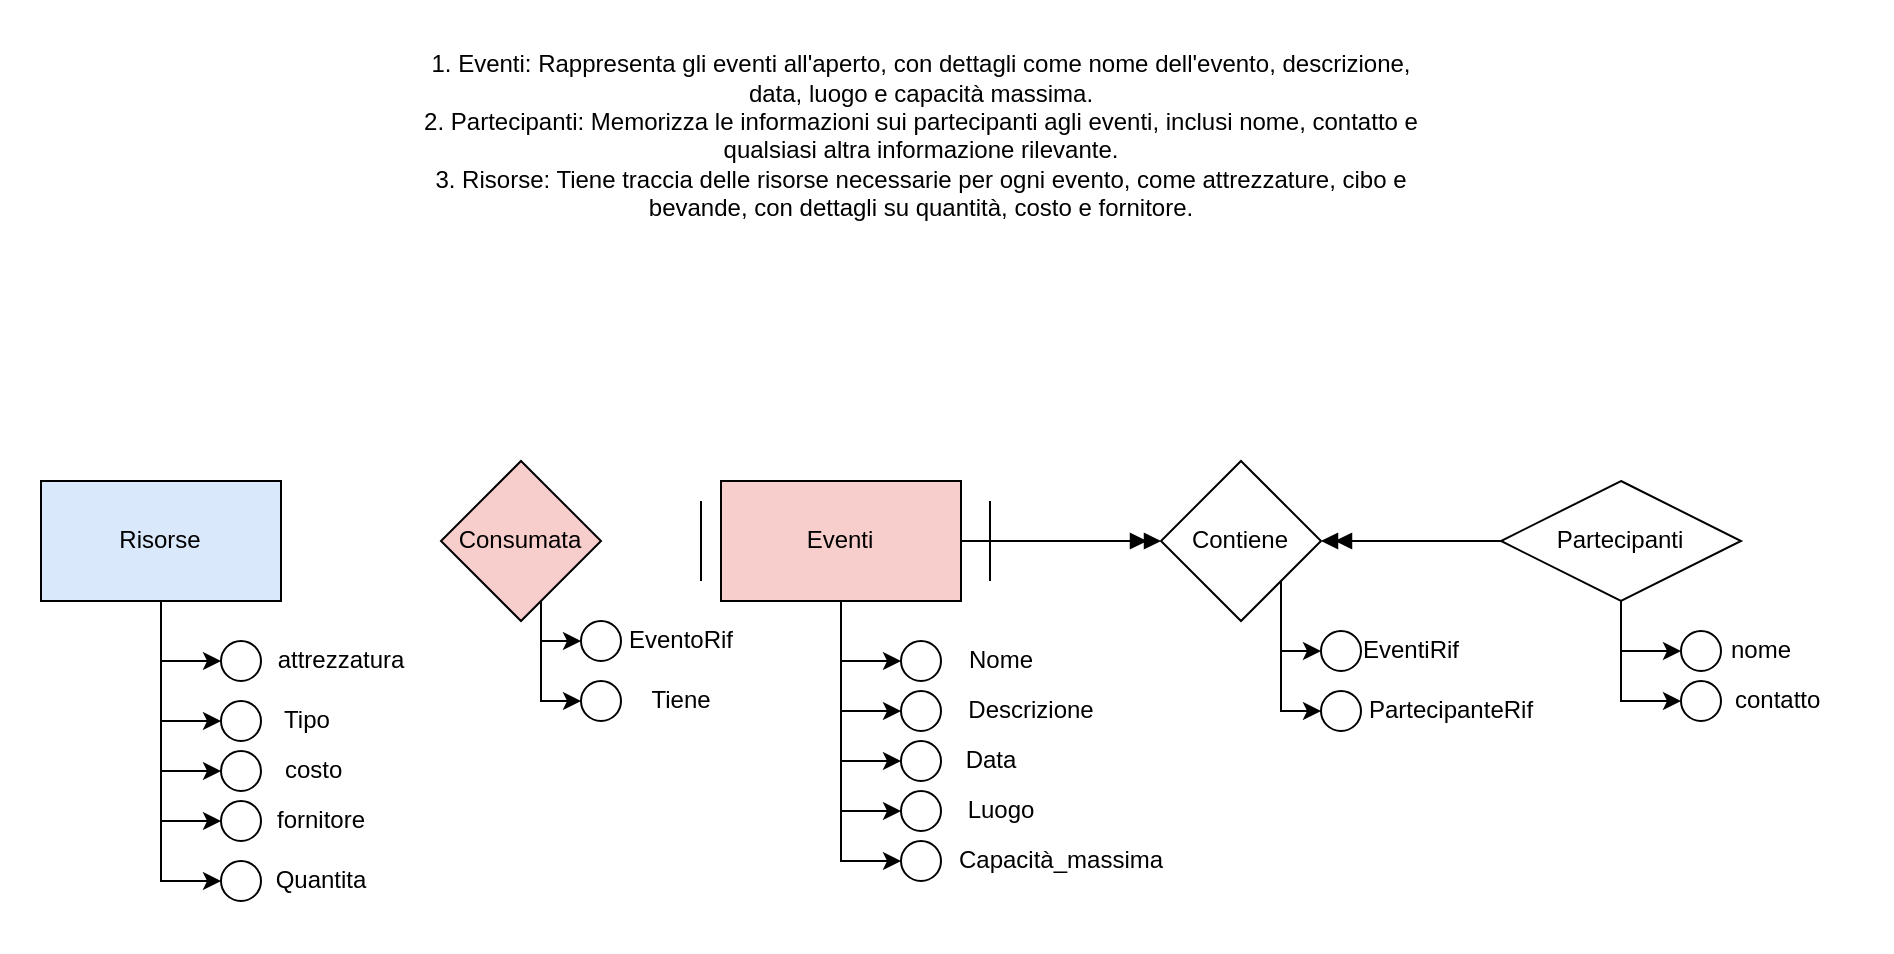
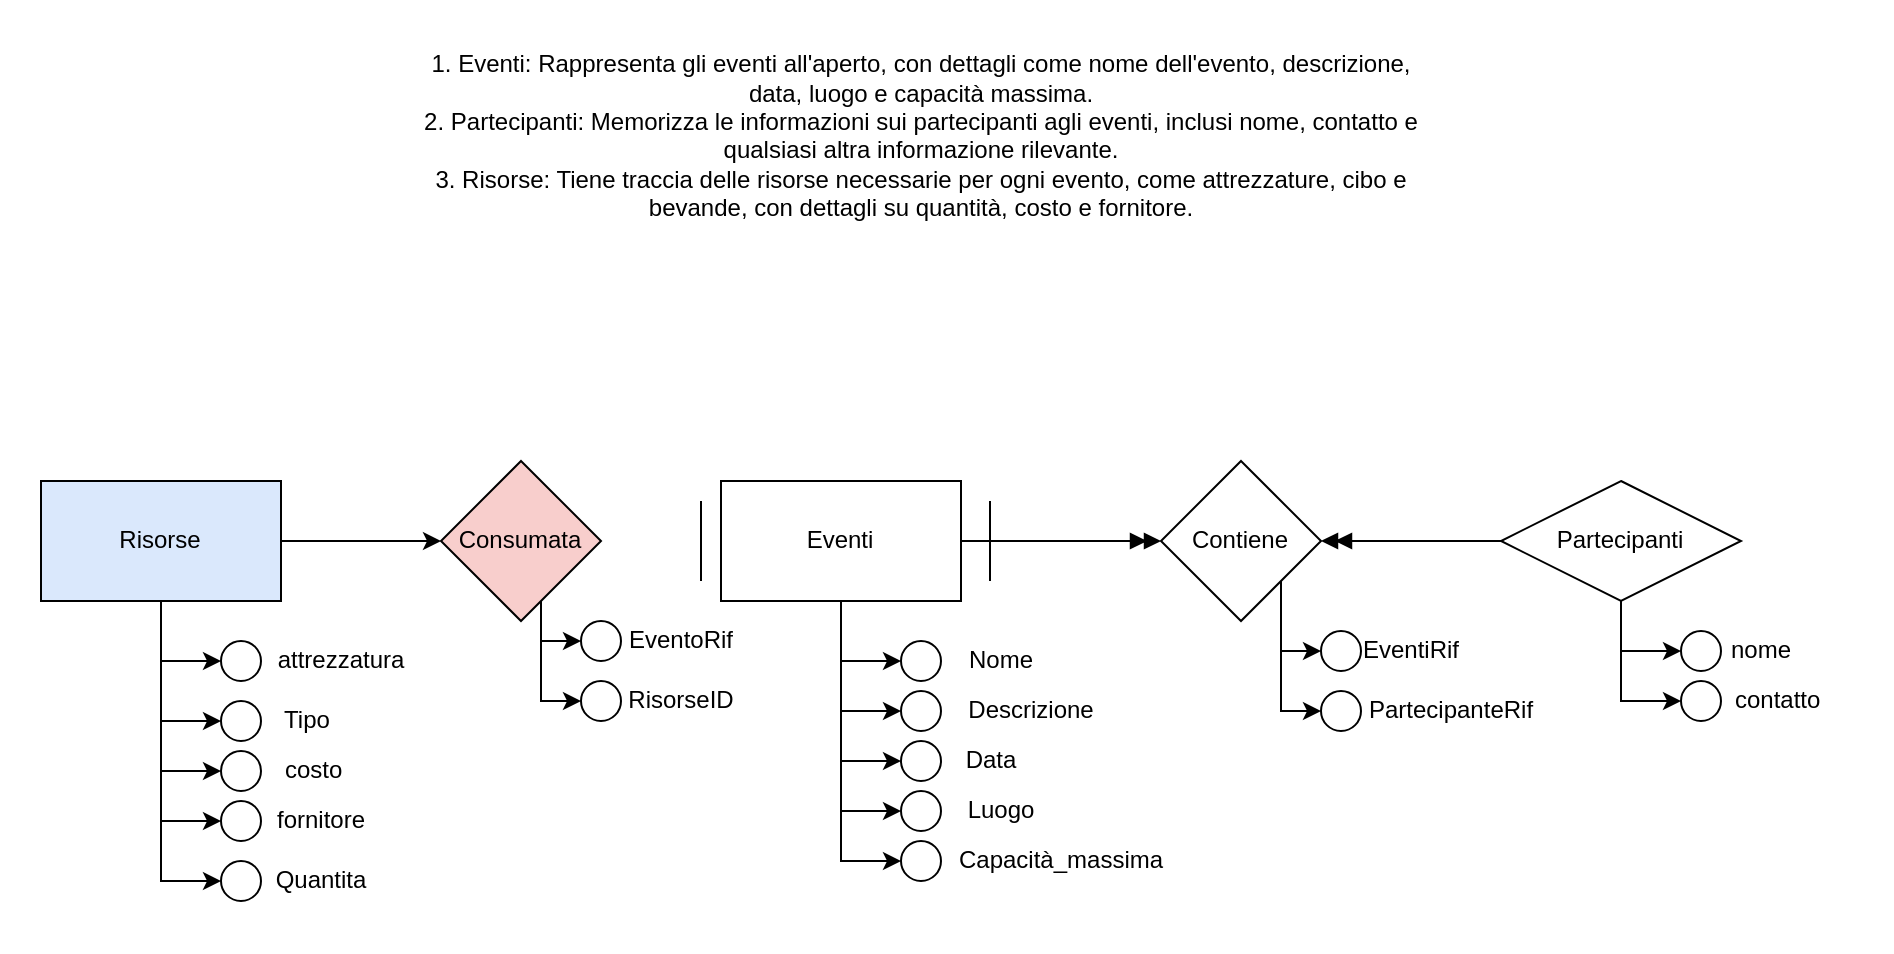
edge "Risorse" -> "Consumata": added
node "Eventi": fillcolor #f8cecc -> #ffffff
node "Tiene": label "Tiene" -> "RisorseID"
